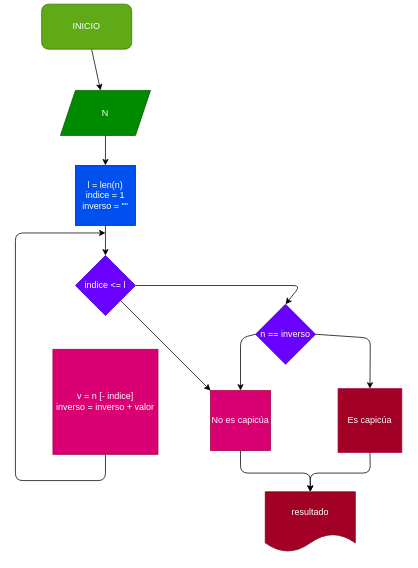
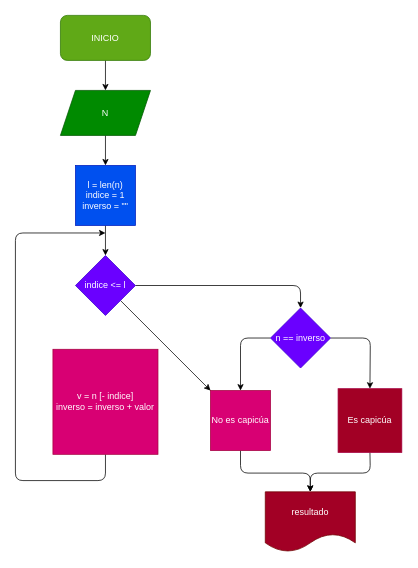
node "INICIO": moved (87, 27) -> (105, 38)
node "n == inverso": moved (285, 334) -> (300, 338)
